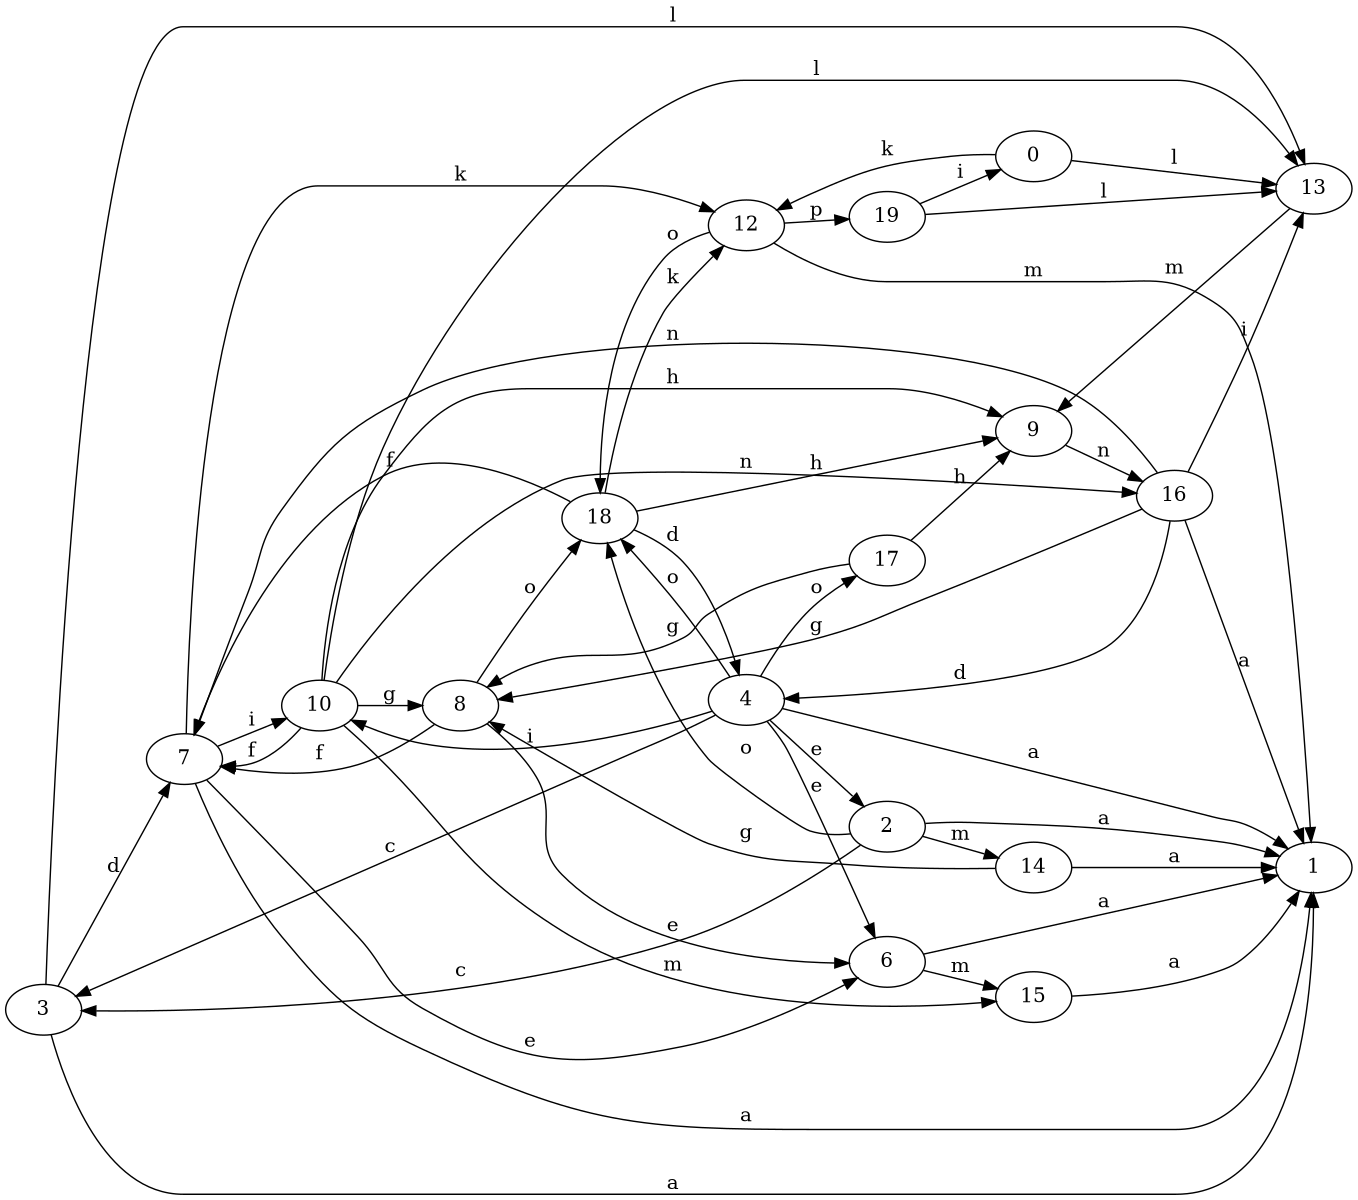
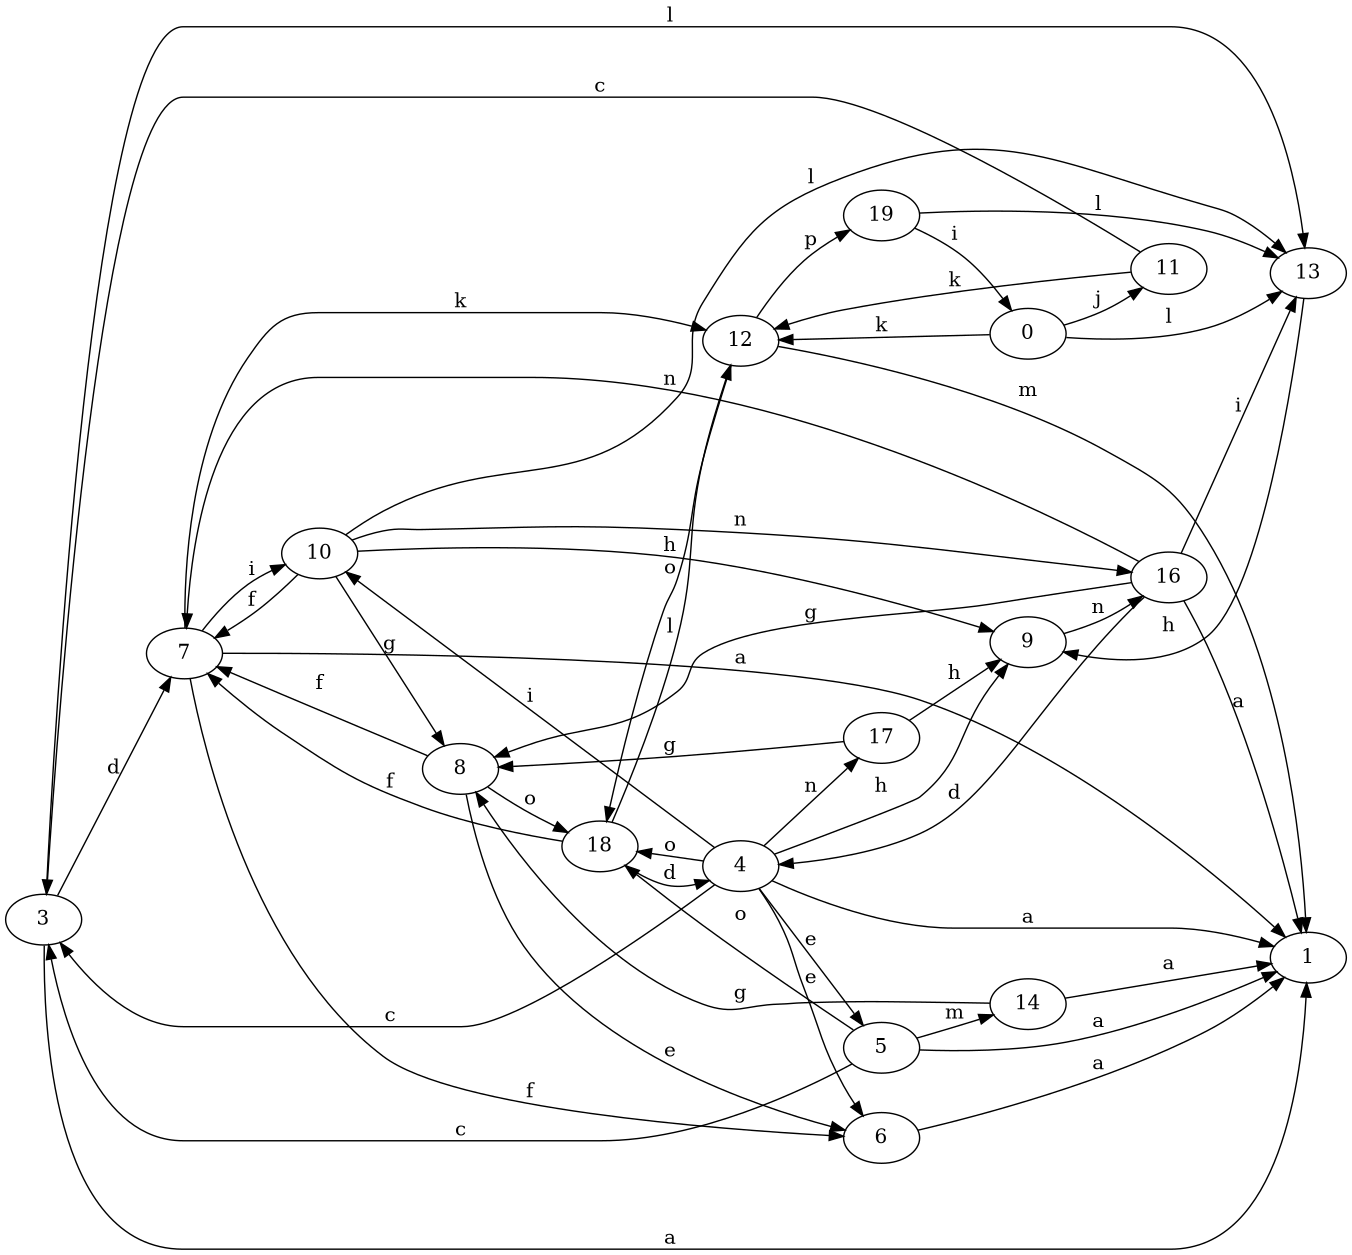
edge "13" -> "9": label "m" -> "h"
node "11": added
edge "18" -> "12": label "k" -> "l"
edge "18" -> "9": now "4" -> "9"
edge "4" -> "17": label "o" -> "n"
node "2": label "2" -> "5"
node "15": removed
edge "7" -> "6": label "e" -> "f"
